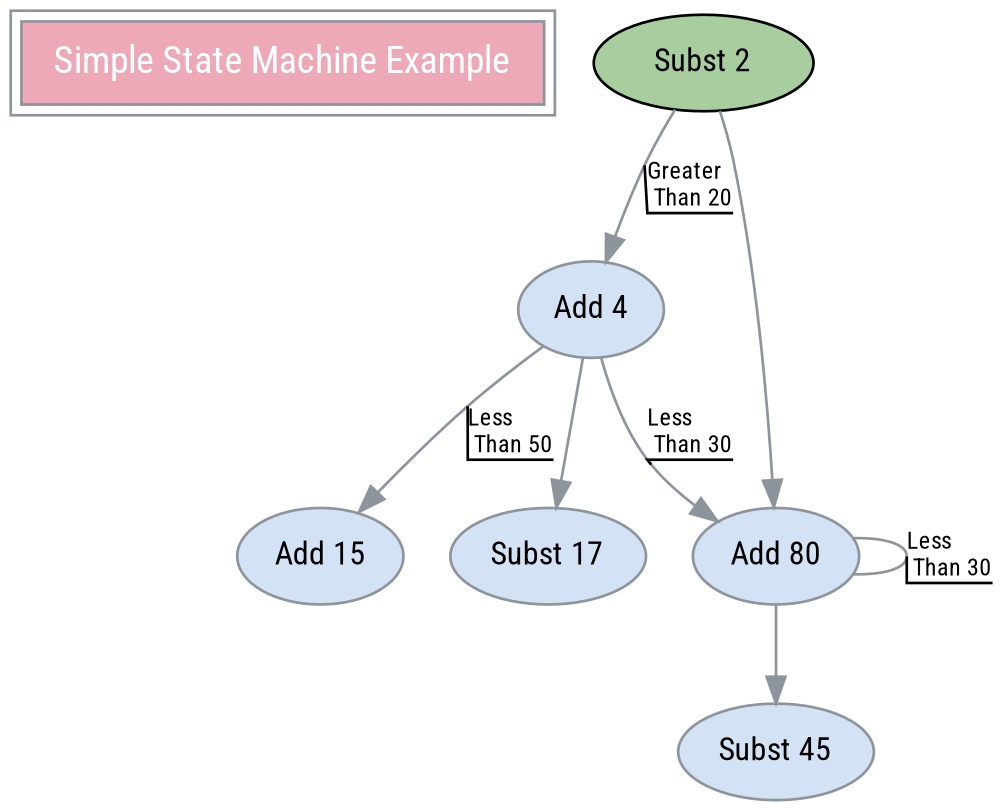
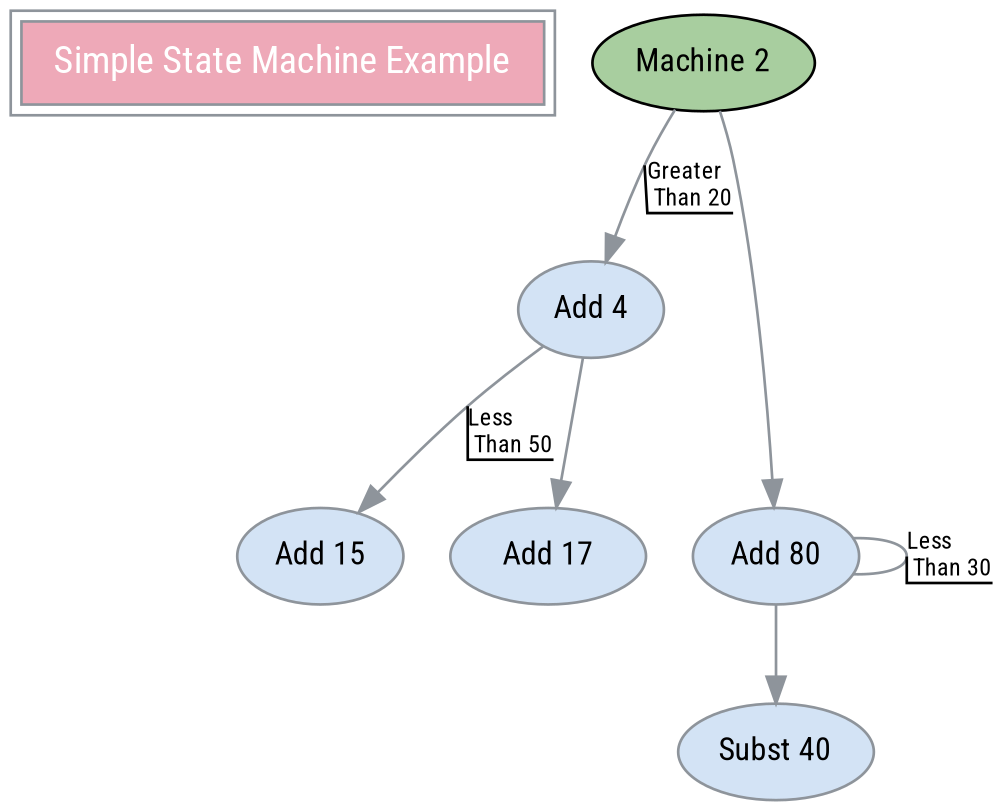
node "Subst 2": label "Subst 2" -> "Machine 2"
edge "Add 4" -> "Add 80": removed, label "Less Than 30"
node "Subst 17": label "Subst 17" -> "Add 17"
node "Subst 45": label "Subst 45" -> "Subst 40"
